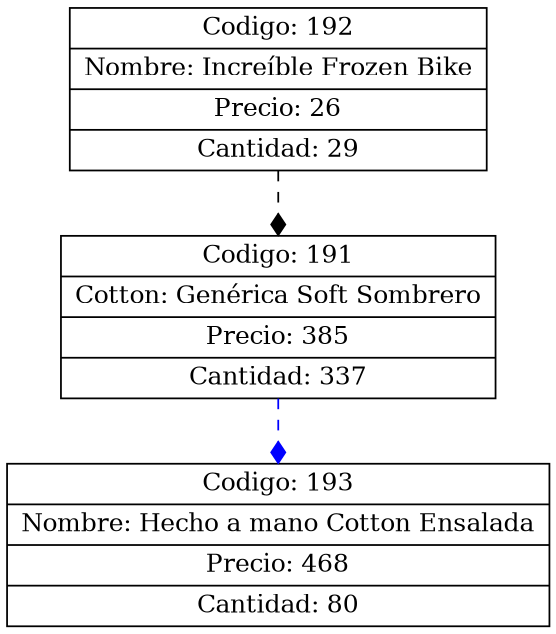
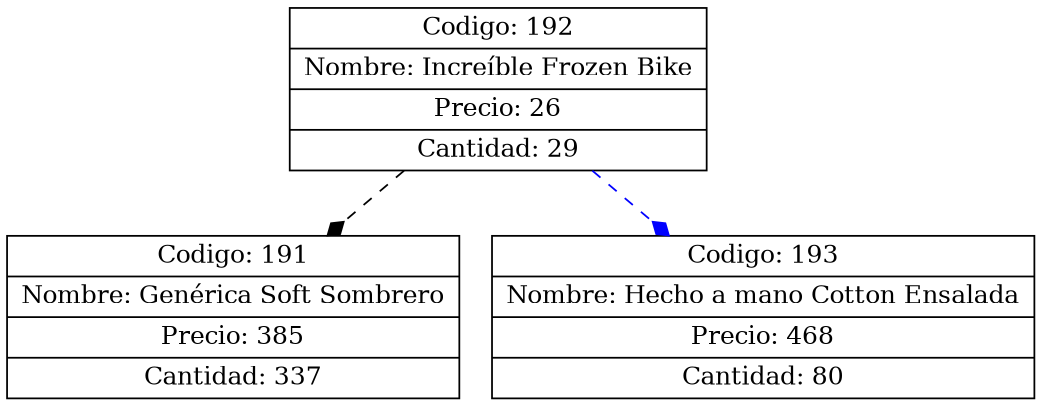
node "Codigo: 191": text "Cotton: Genérica Soft Sombrero" -> "Nombre: Genérica Soft Sombrero"
edge "Codigo: 191" -> "Codigo: 193": now "Codigo: 192" -> "Codigo: 193"
